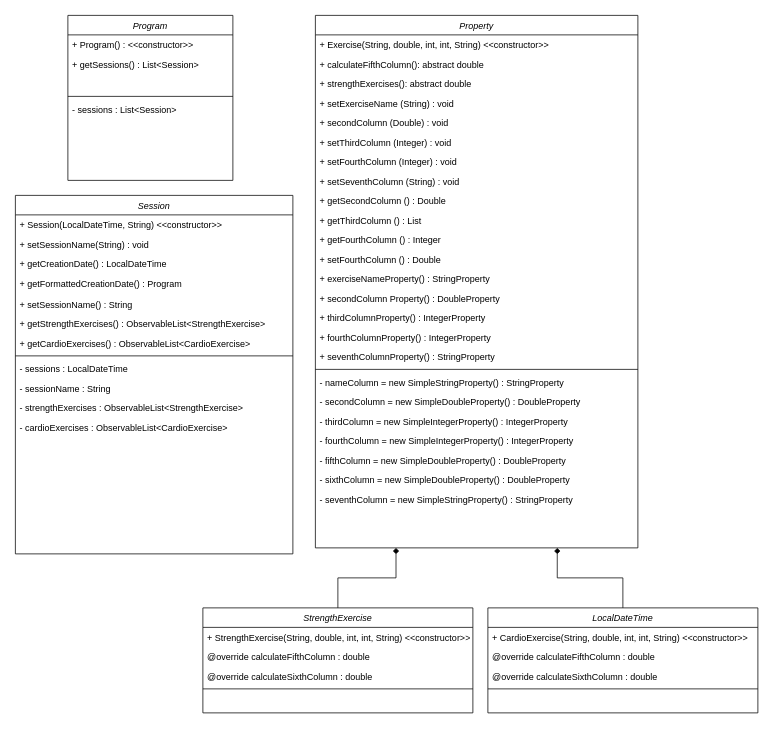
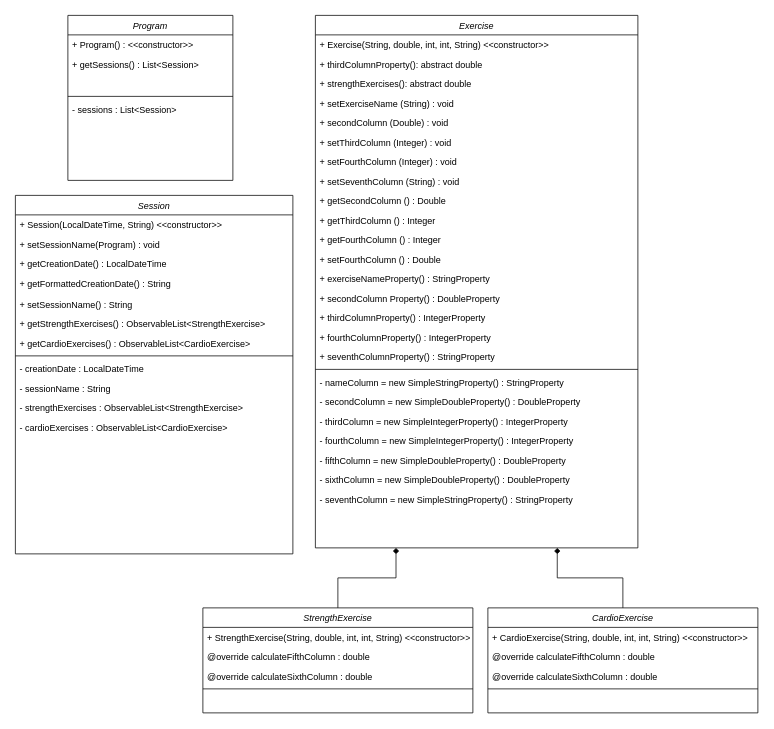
node "Property": label "Property" -> "Exercise"
node "+ calculateFifthColumn(): abstract double": label "+ calculateFifthColumn(): abstract double" -> "+ thirdColumnProperty(): abstract double"
node "+ getThirdColumn () : List": label "+ getThirdColumn () : List" -> "+ getThirdColumn () : Integer"
node "+ setSessionName(String) : void": label "+ setSessionName(String) : void" -> "+ setSessionName(Program) : void"
node "+ getFormattedCreationDate() : Program": label "+ getFormattedCreationDate() : Program" -> "+ getFormattedCreationDate() : String"
node "- sessions : LocalDateTime": label "- sessions : LocalDateTime" -> "- creationDate : LocalDateTime"
node "LocalDateTime": label "LocalDateTime" -> "CardioExercise"
